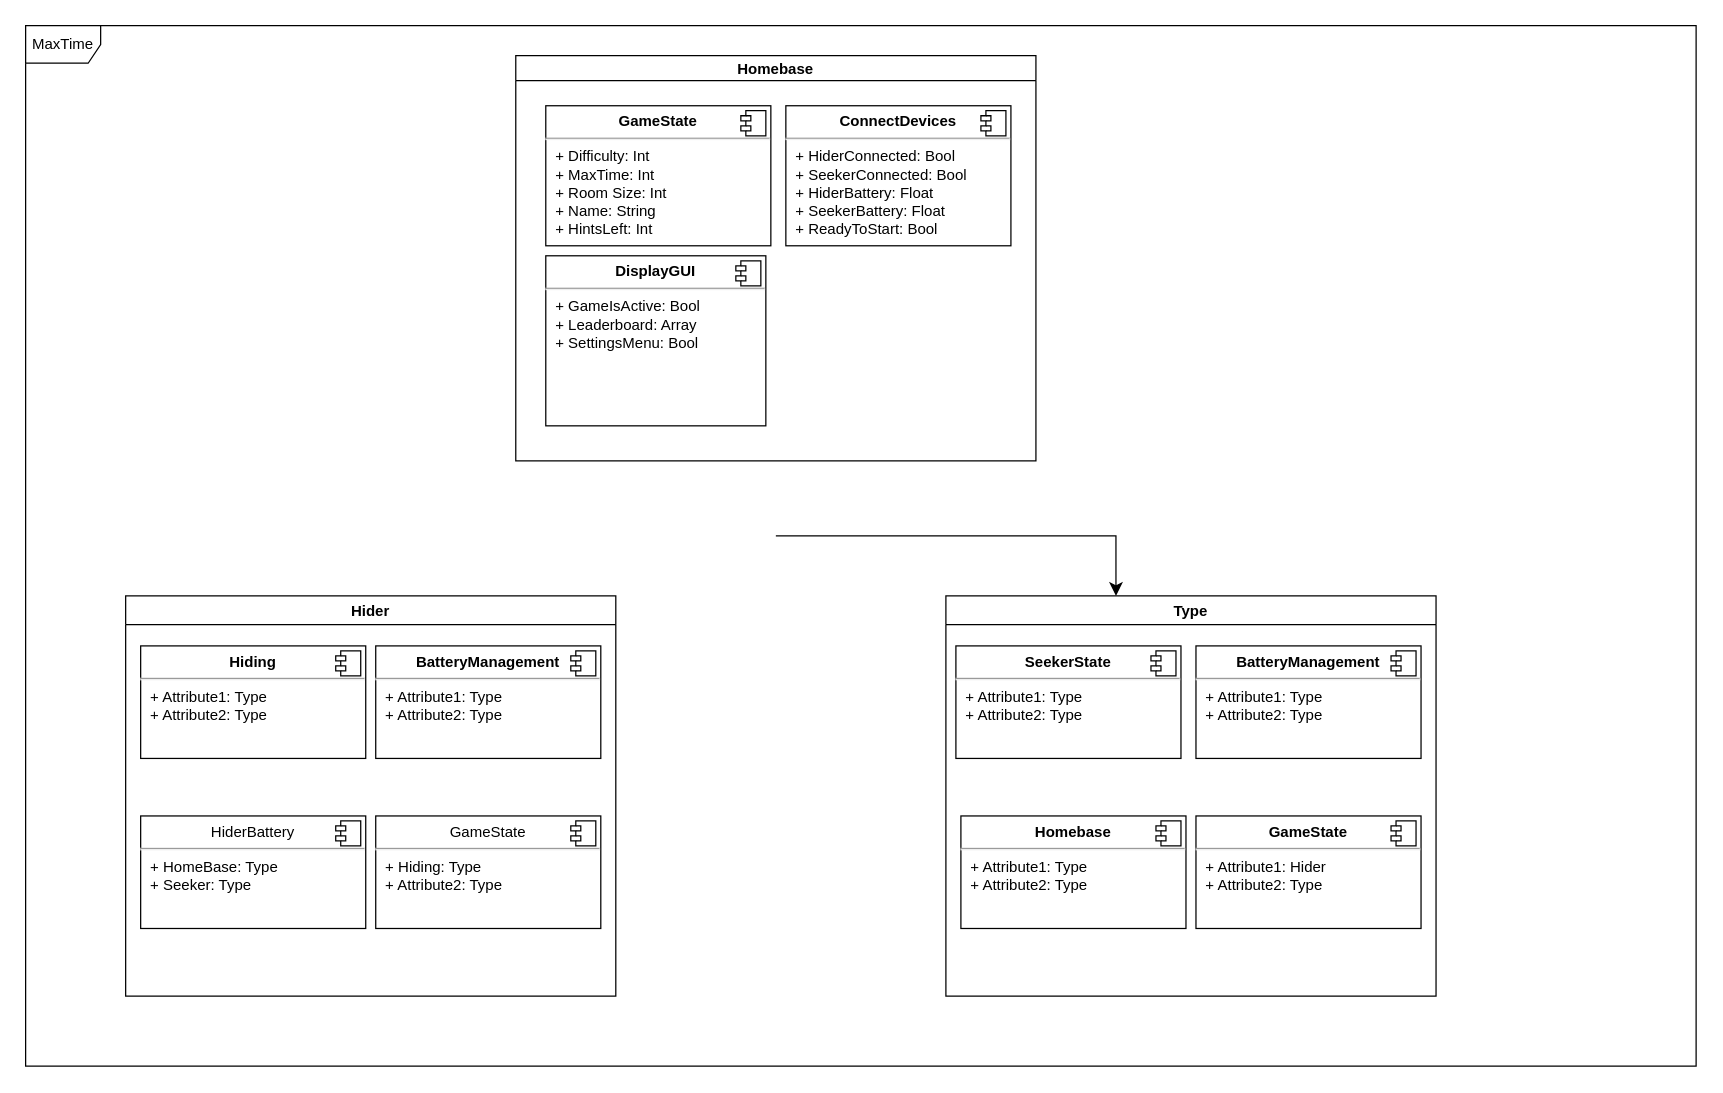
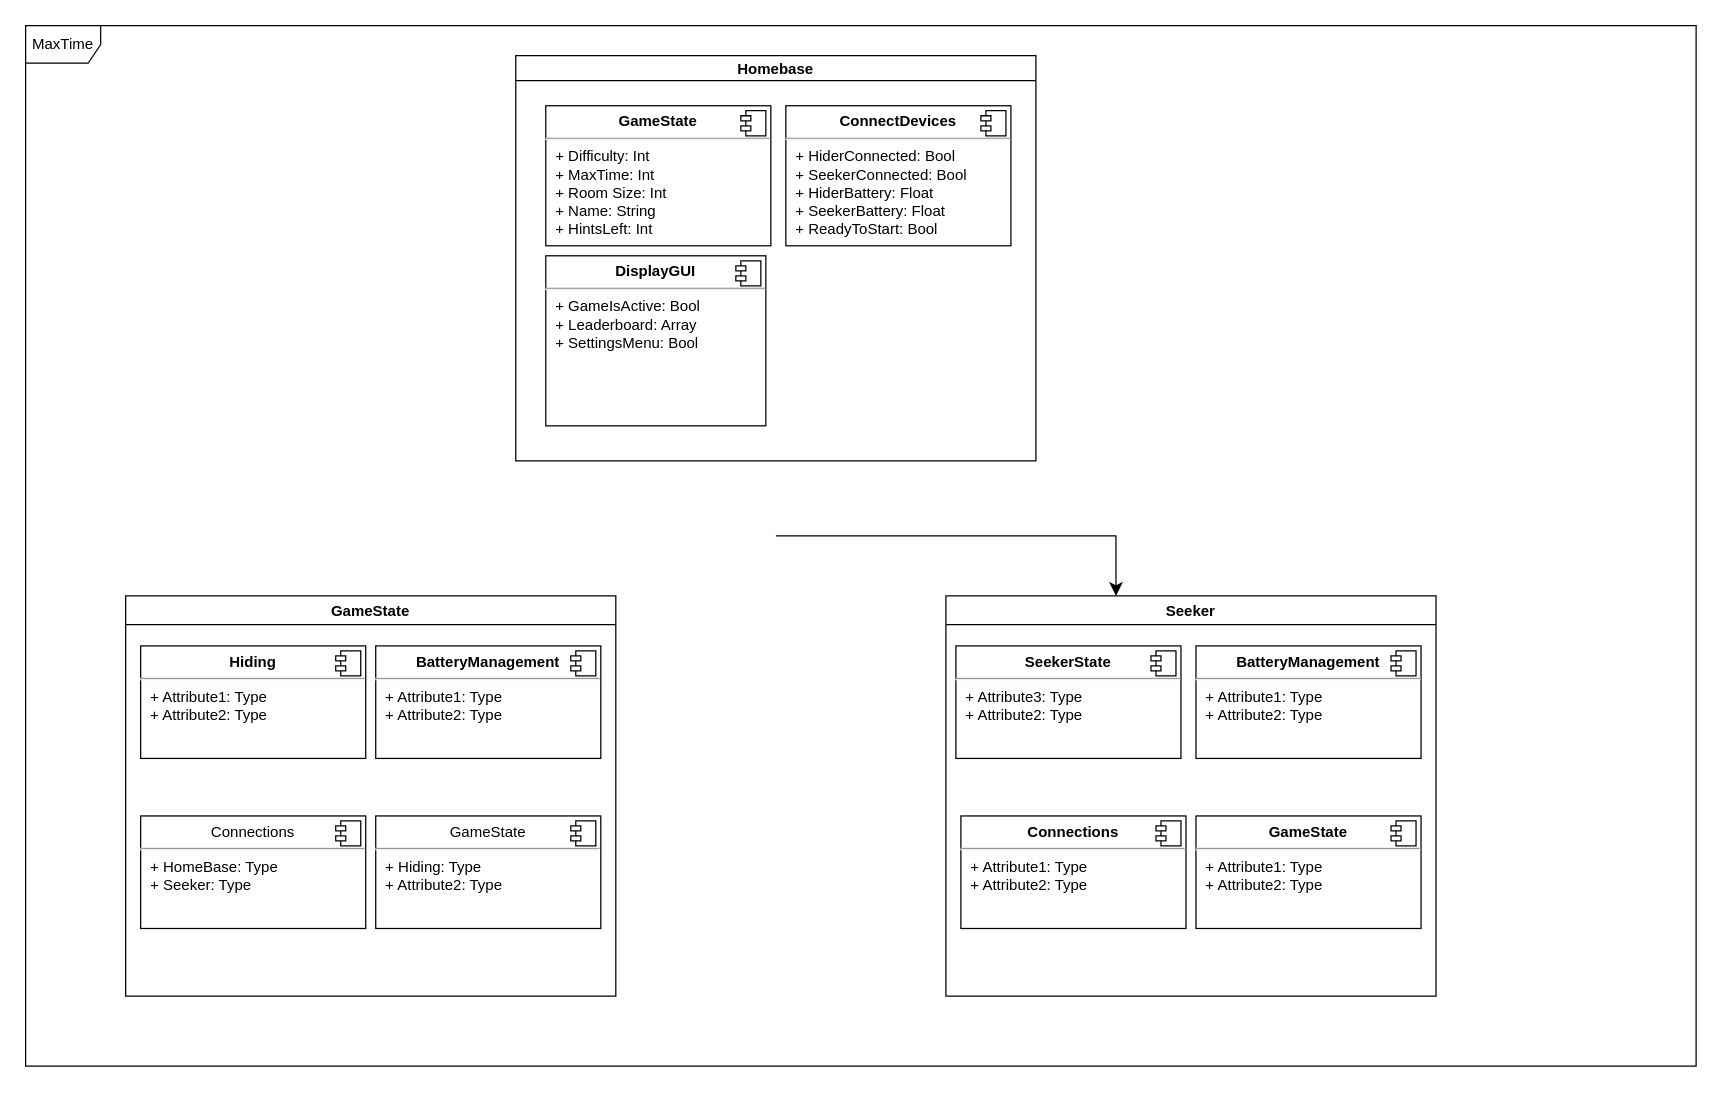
node "Hider": label "Hider" -> "GameState"
node "Type": label "Type" -> "Seeker"
node "SeekerState + Attribute1: Type + Attribute2: Type": label "SeekerState + Attribute1: Type + Attribute2: Type" -> "SeekerState + Attribute3: Type + Attribute2: Type"
node "HiderBattery + HomeBase: Type + Seeker: Type": label "HiderBattery + HomeBase: Type + Seeker: Type" -> "Connections + HomeBase: Type + Seeker: Type"
node "Homebase + Attribute1: Type + Attribute2: Type": label "Homebase + Attribute1: Type + Attribute2: Type" -> "Connections + Attribute1: Type + Attribute2: Type"
node "GameState + Attribute1: Hider + Attribute2: Type": label "GameState + Attribute1: Hider + Attribute2: Type" -> "GameState + Attribute1: Type + Attribute2: Type"
